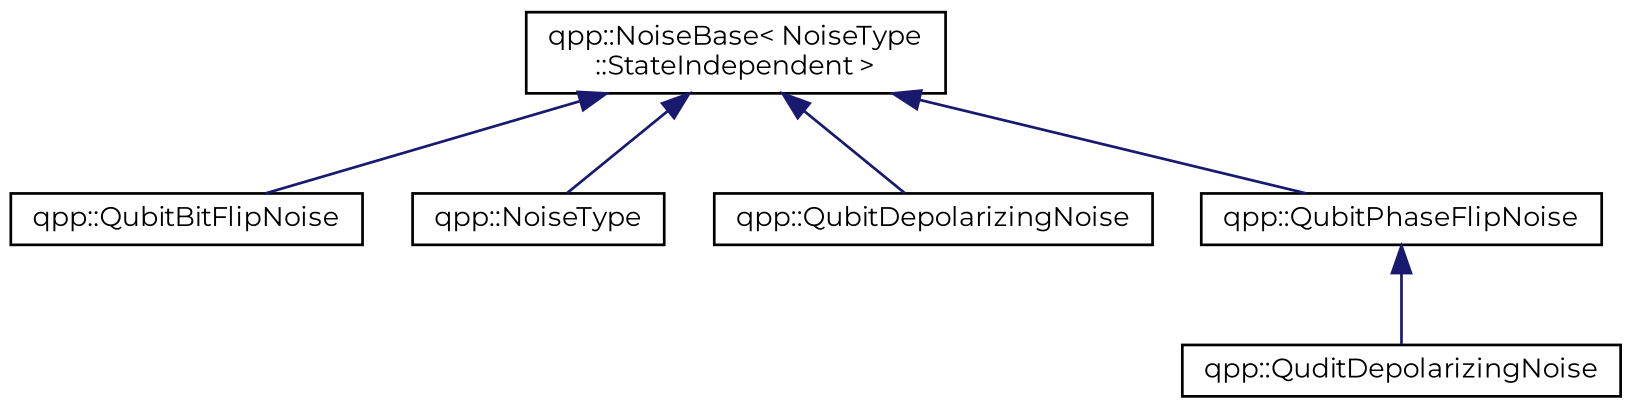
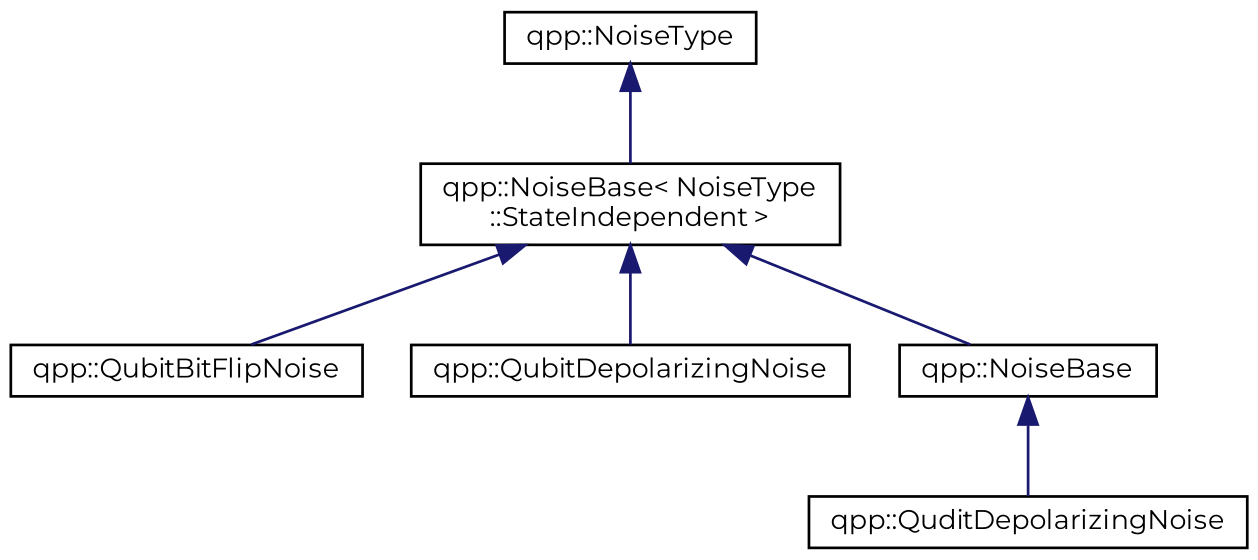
edge "qpp::NoiseType" -> "qpp::NoiseBase< NoiseType ::StateIndependent >": reversed
node "qpp::QubitPhaseFlipNoise": label "qpp::QubitPhaseFlipNoise" -> "qpp::NoiseBase"
